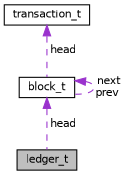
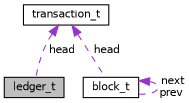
edge "ledger_t" -> "block_t": now "ledger_t" -> "transaction_t"
